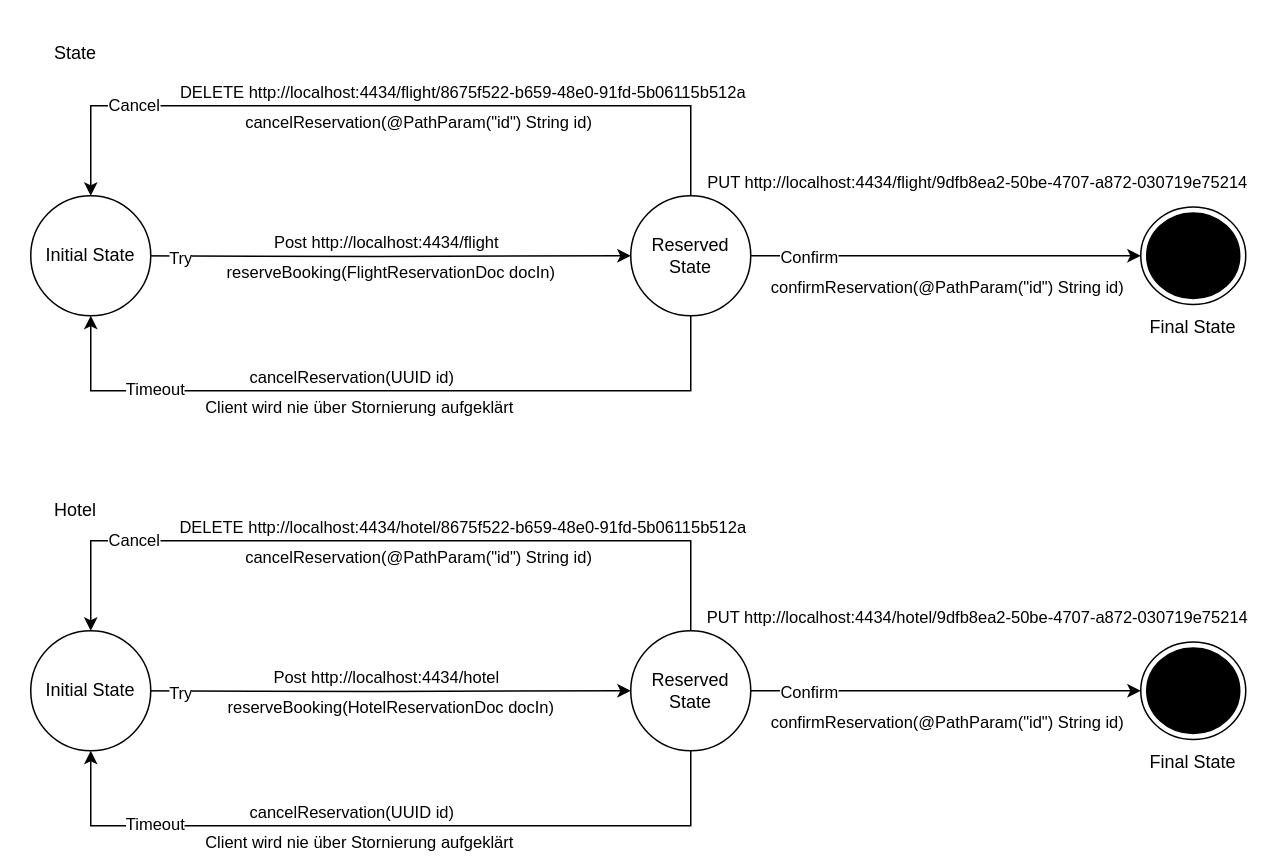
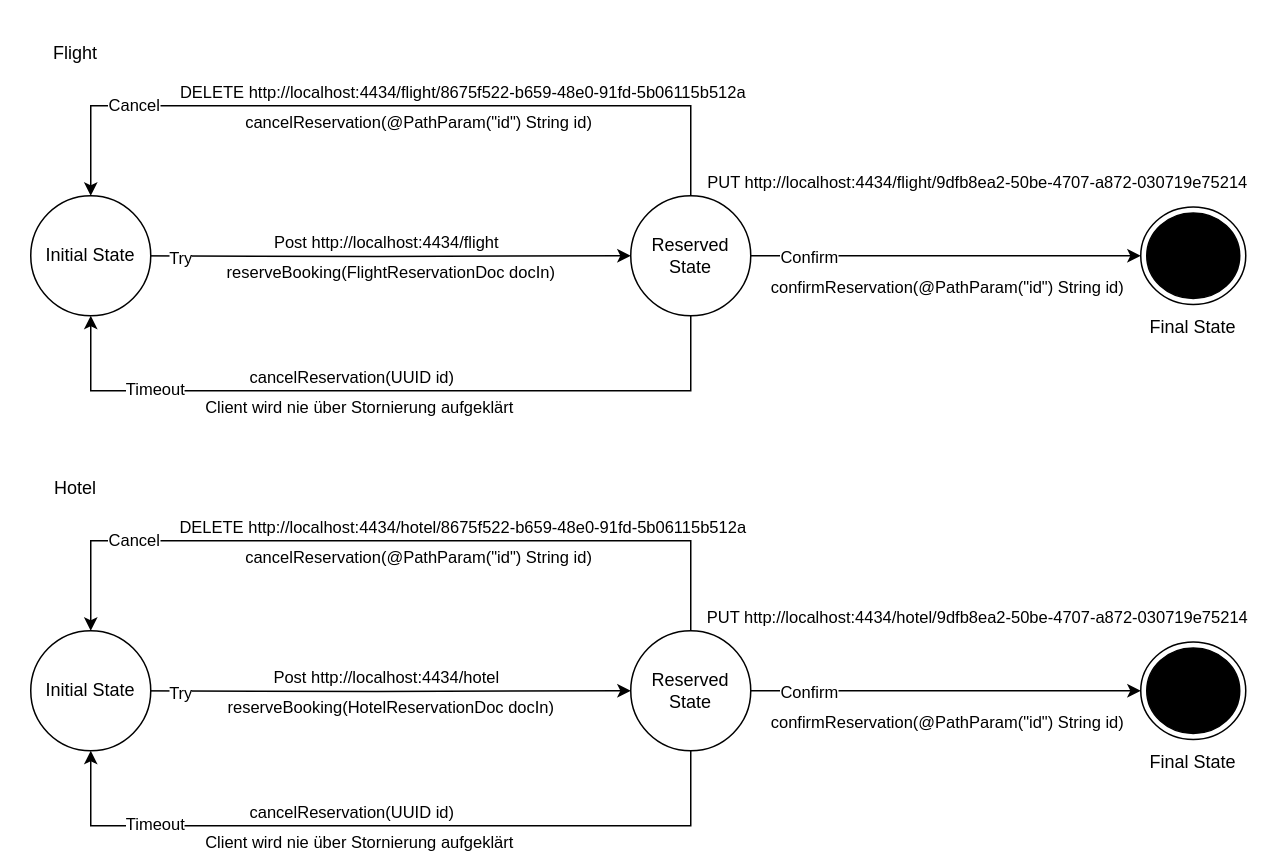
node "State": label "State" -> "Flight"
node "Hotel": moved (76, 511) -> (76, 488)
